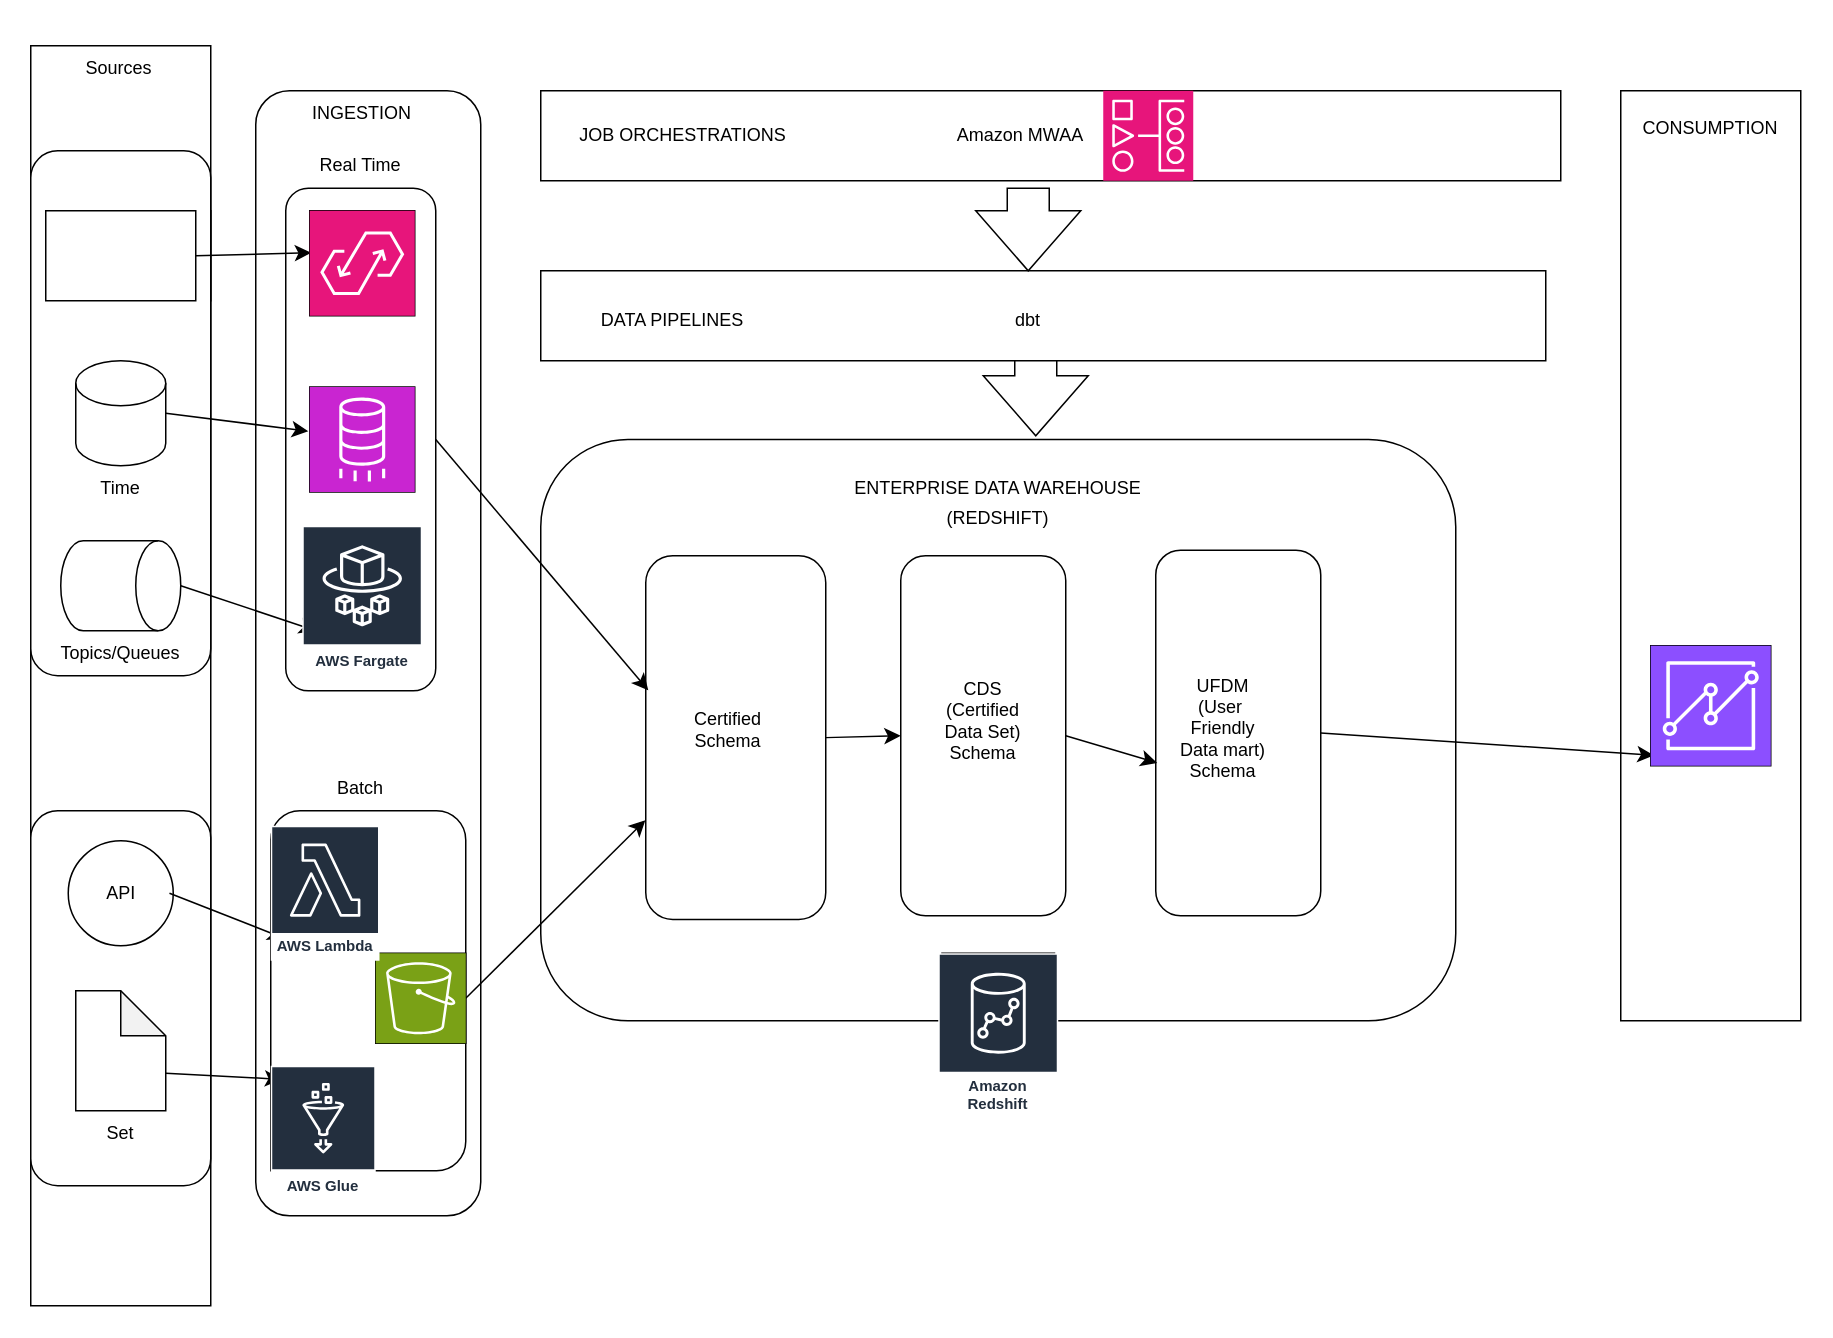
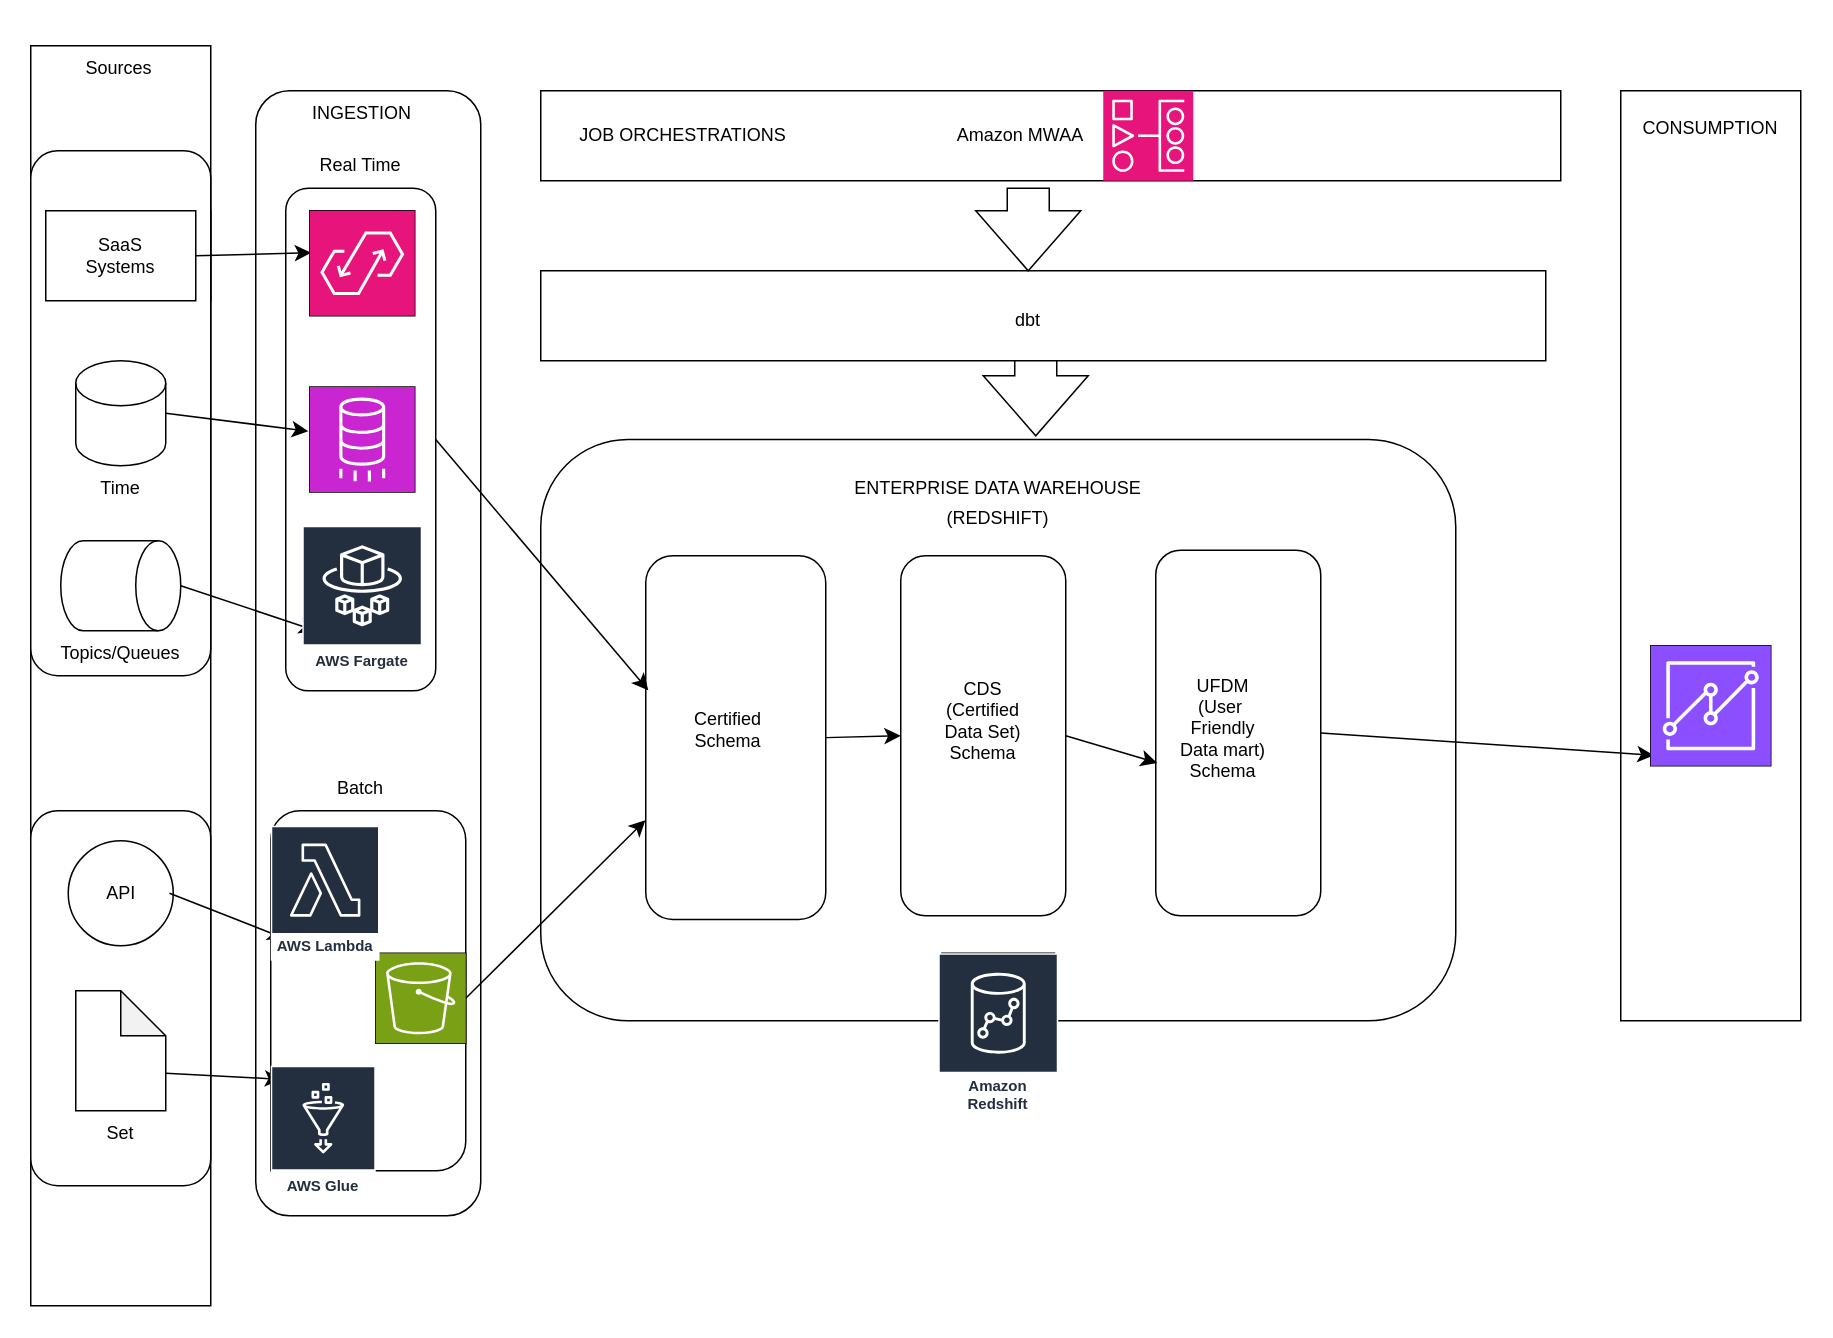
node "SaaS Systems": added
node "DATA PIPELINES": removed
